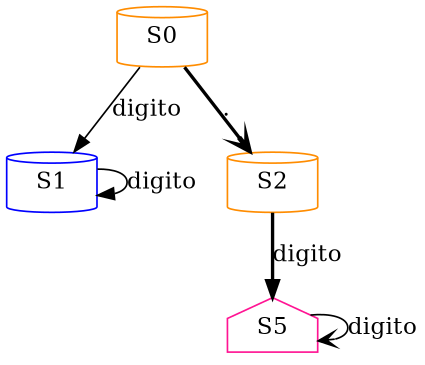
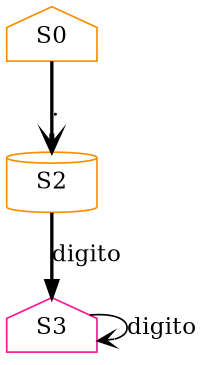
node "S0": shape cylinder -> house
node "S1": removed
node "S5": label "S5" -> "S3"
